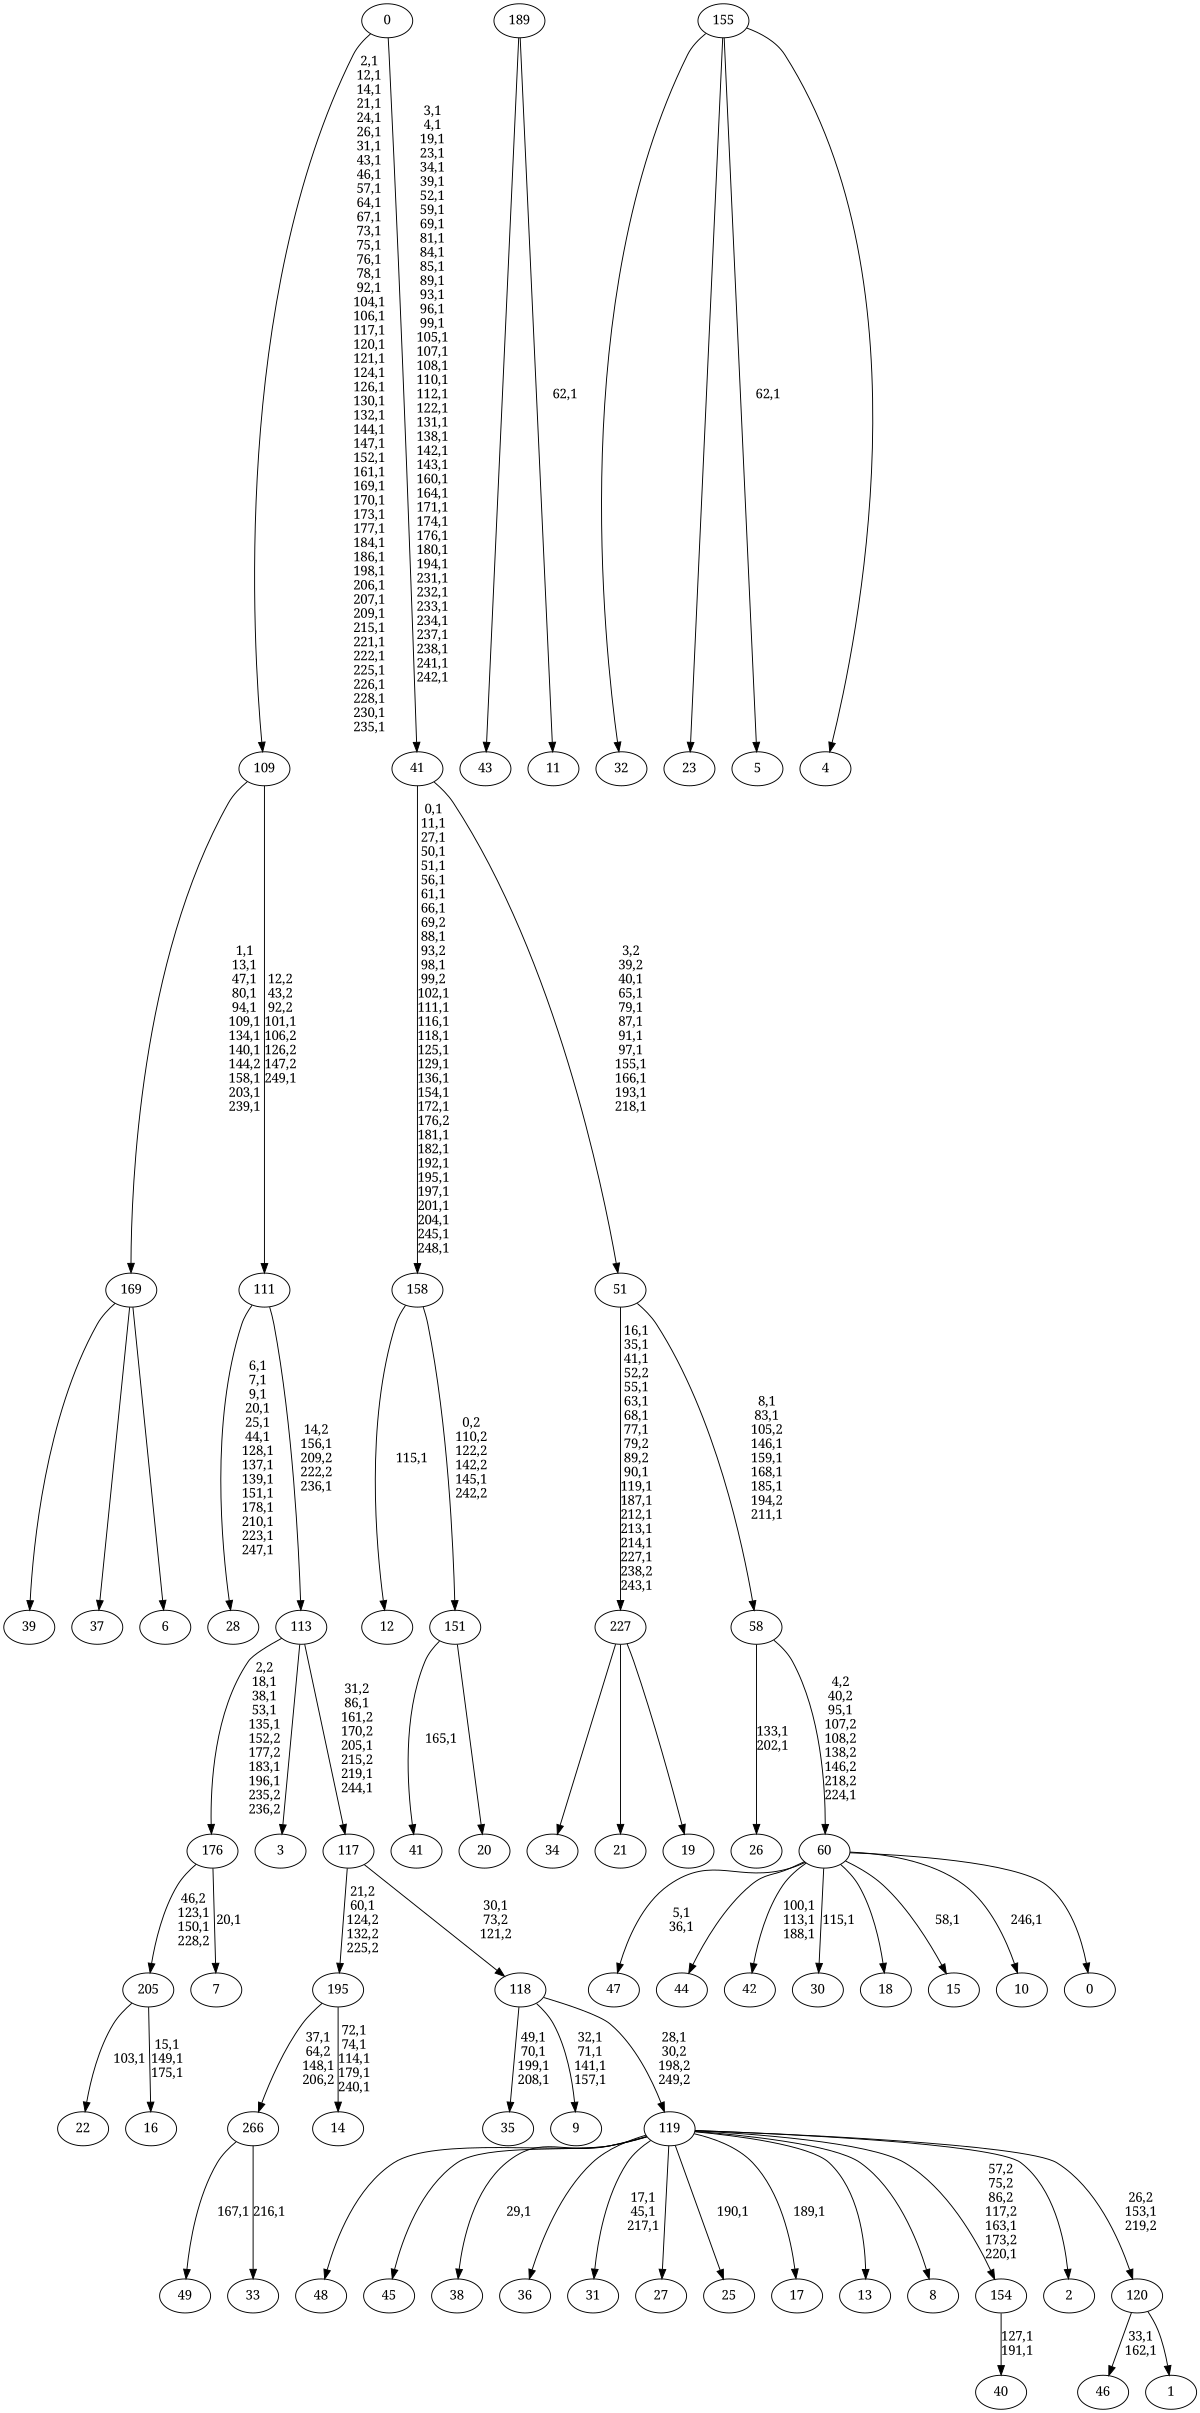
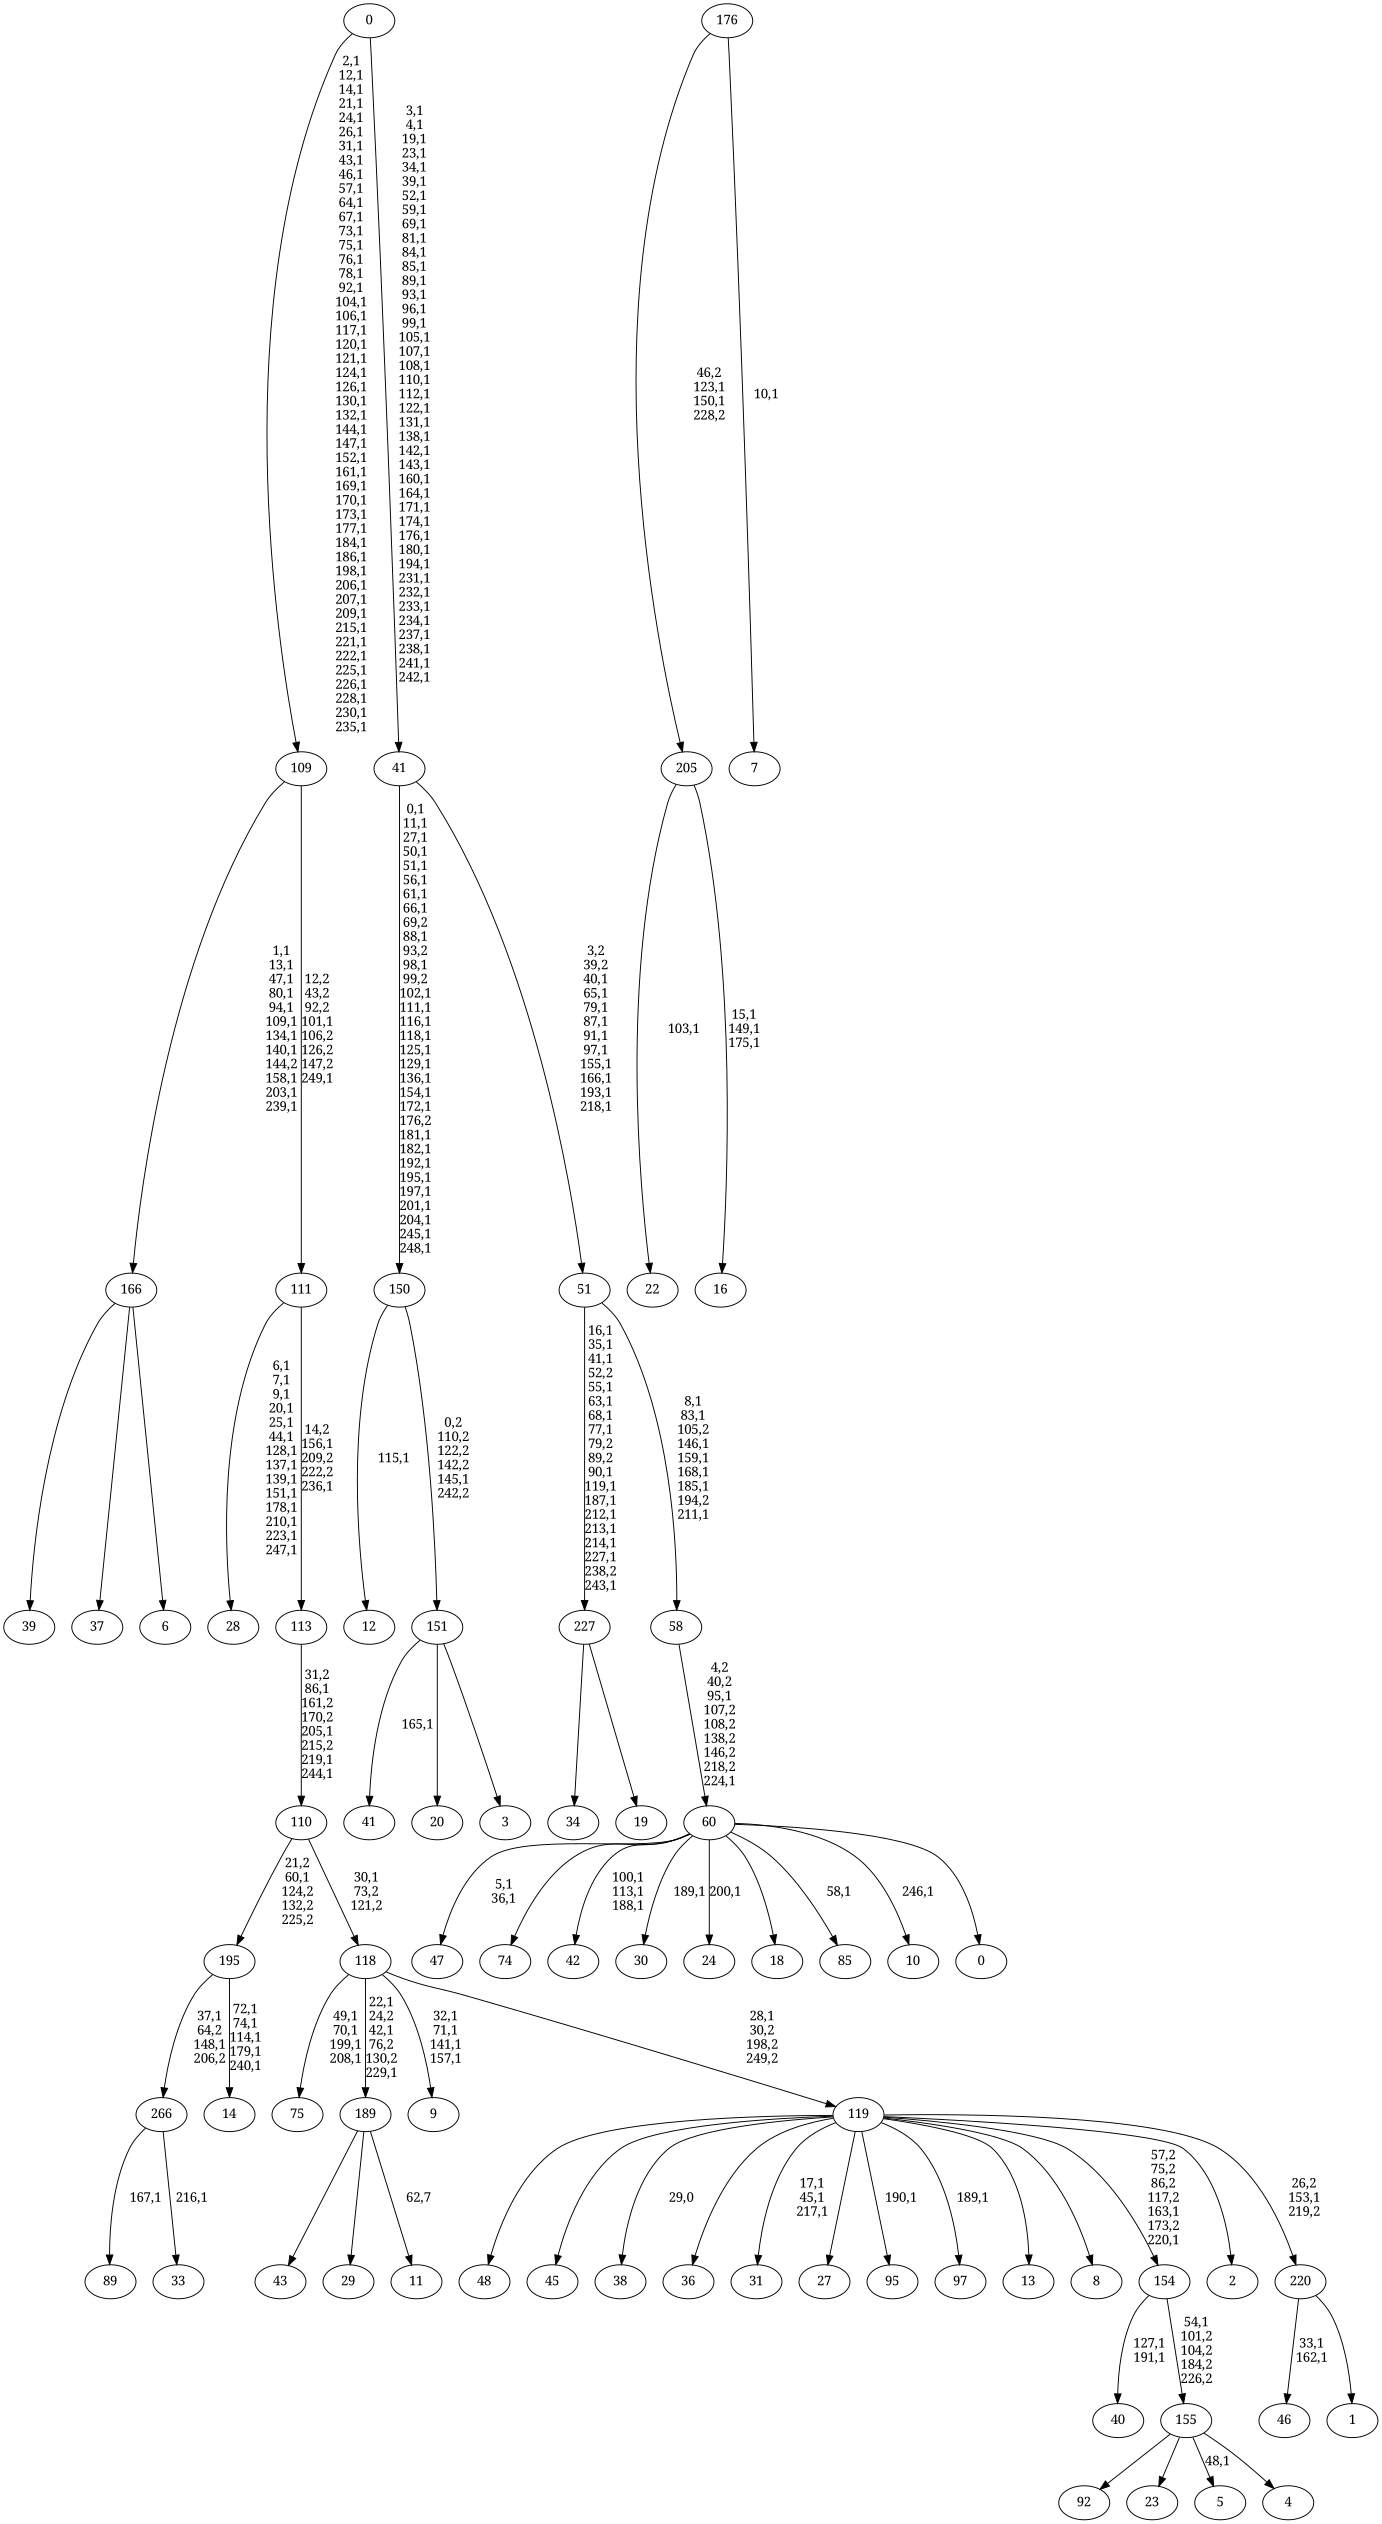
edge "189" -> "11": label "62,1" -> "62,7"
edge "155" -> "5": label "62,1" -> "48,1"
node "32": label "32" -> "92"
node "169": label "169" -> "166"
node "158": label "158" -> "150"
edge "113" -> "176": removed, label "2,2 18,1 38,1 53,1 135,1 152,2 177,2 183,1 196,1 235,2 236,2"
edge "113" -> "3": now "151" -> "3"
node "117": label "117" -> "110"
node "21": removed
node "26": removed
edge "176" -> "7": label "20,1" -> "10,1"
edge "60" -> "30": label "115,1" -> "189,1"
node "24": added
node "44": label "44" -> "74"
node "15": label "15" -> "85"
edge "118" -> "189": added, label "22,1 24,2 42,1 76,2 130,2 229,1"
node "35": label "35" -> "75"
edge "119" -> "38": label "29,1" -> "29,0"
node "29": added
node "49": label "49" -> "89"
node "25": label "25" -> "95"
node "17": label "17" -> "97"
node "120": label "120" -> "220"
edge "154" -> "155": added, label "54,1 101,2 104,2 184,2 226,2"
